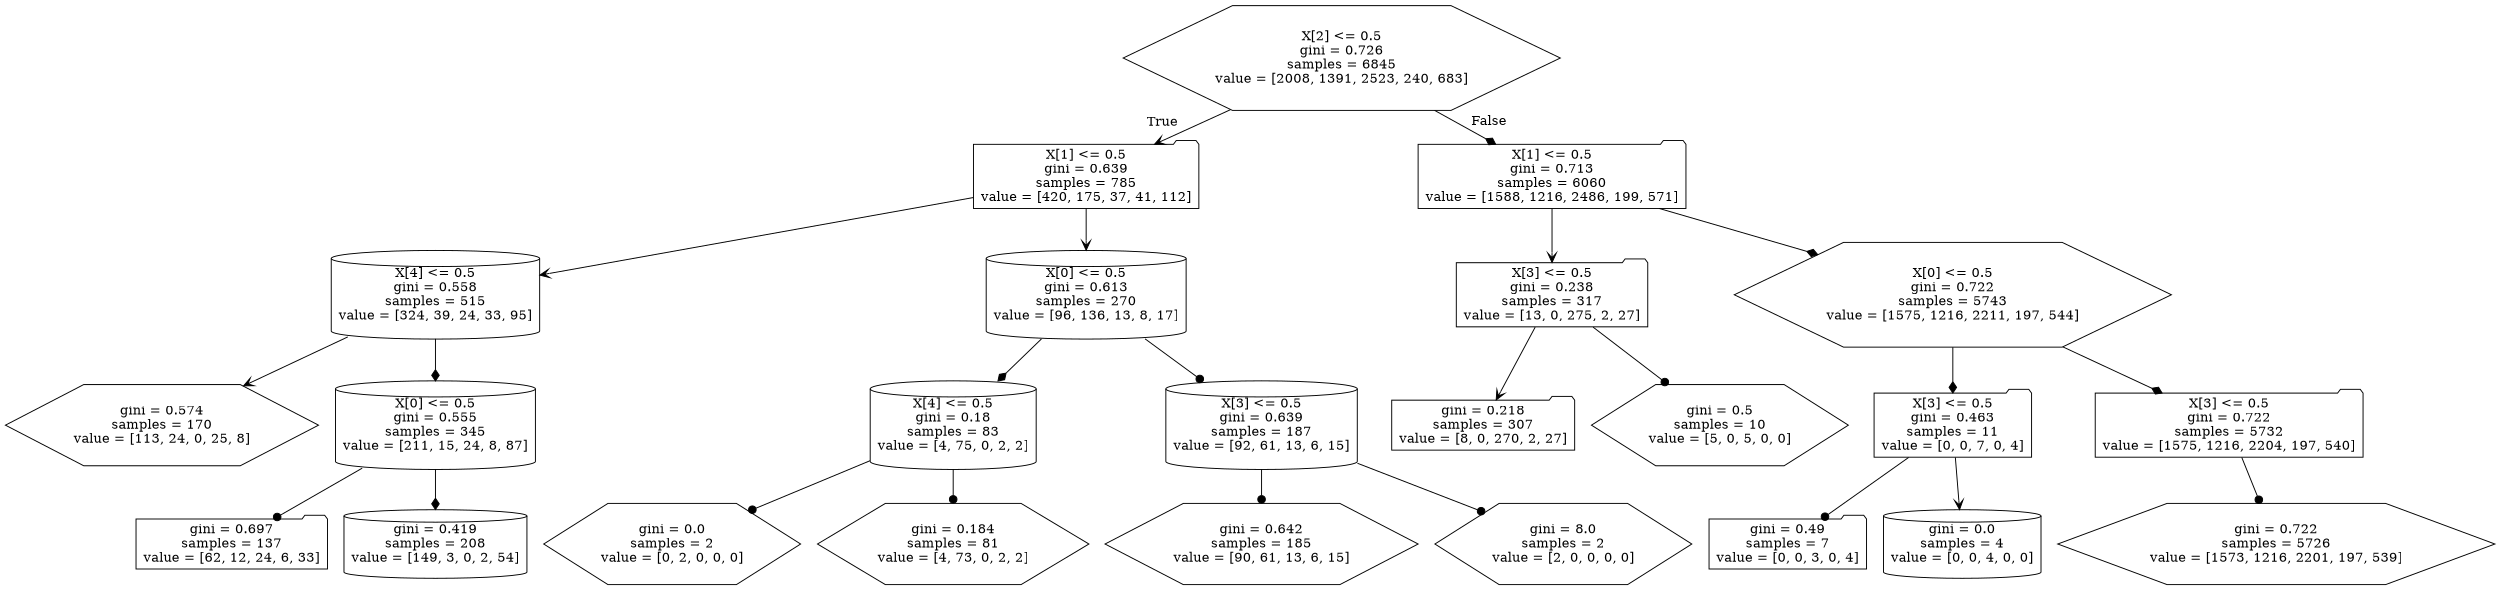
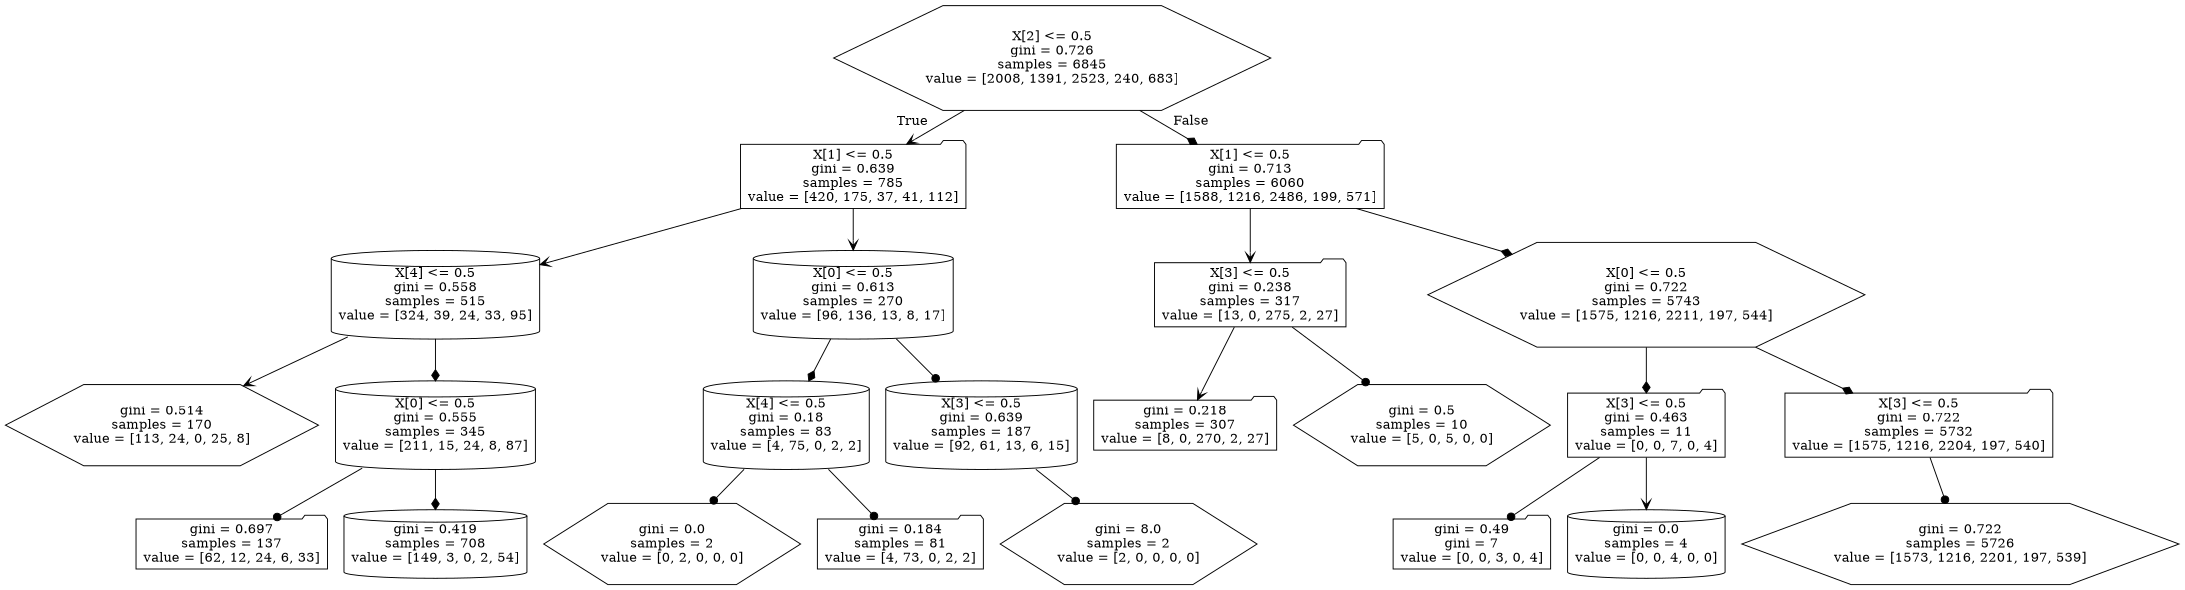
node "gini = 0.574 samples = 170 value = [113, 24, 0, 25, 8]": label "gini = 0.574 samples = 170 value = [113, 24, 0, 25, 8]" -> "gini = 0.514 samples = 170 value = [113, 24, 0, 25, 8]"
node "gini = 0.419 samples = 208 value = [149, 3, 0, 2, 54]": label "gini = 0.419 samples = 208 value = [149, 3, 0, 2, 54]" -> "gini = 0.419 samples = 708 value = [149, 3, 0, 2, 54]"
node "gini = 0.184 samples = 81 value = [4, 73, 0, 2, 2]": shape hexagon -> folder
node "gini = 0.642 samples = 185 value = [90, 61, 13, 6, 15]": removed
node "gini = 0.49 samples = 7 value = [0, 0, 3, 0, 4]": label "gini = 0.49 samples = 7 value = [0, 0, 3, 0, 4]" -> "gini = 0.49 gini = 7 value = [0, 0, 3, 0, 4]"
